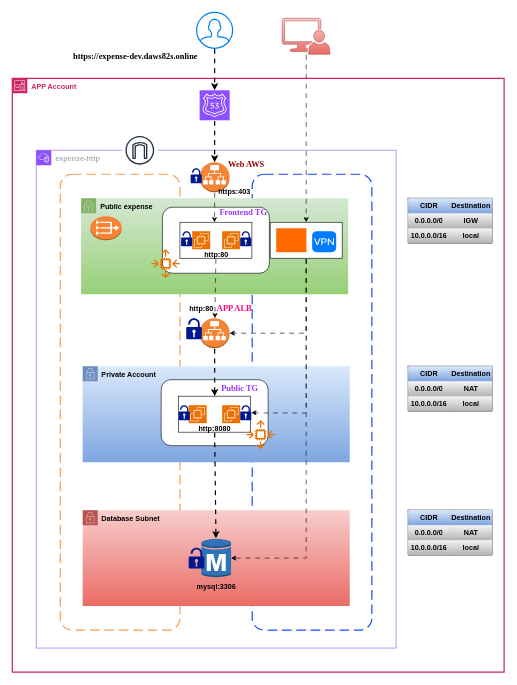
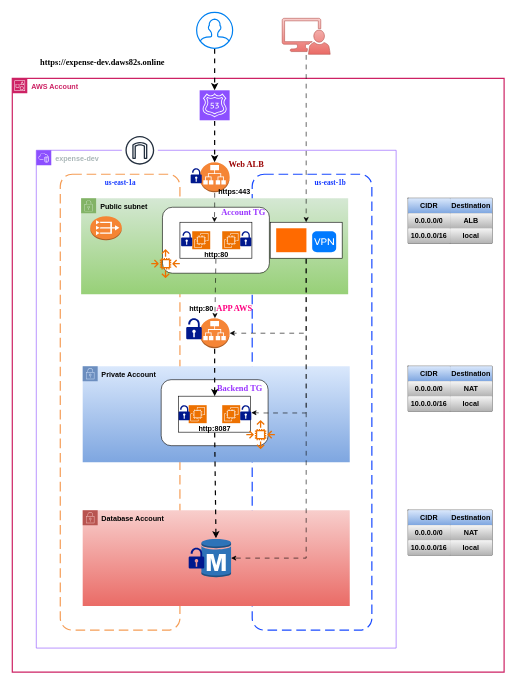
node "https://expense-dev.daws82s.online": moved (135, 57) -> (102, 63)
node "APP Account": label "APP Account" -> "AWS Account"
node "expense-http": label "expense-http" -> "expense-dev"
node "Web AWS": label "Web AWS" -> "Web ALB"
node "us-east-1a": added
node "us-east-1b": added
node "https:403": label "https:403" -> "https:443"
node "Public expense": label "Public expense" -> "Public subnet"
node "Frontend TG": label "Frontend TG" -> "Account TG"
node "IGW": label "IGW" -> "ALB"
node "APP ALB": label "APP ALB" -> "APP AWS"
node "Public TG": label "Public TG" -> "Backend TG"
node "http:8080": label "http:8080" -> "http:8087"
node "Database Subnet": label "Database Subnet" -> "Database Account"
node "mysql:3306": removed
